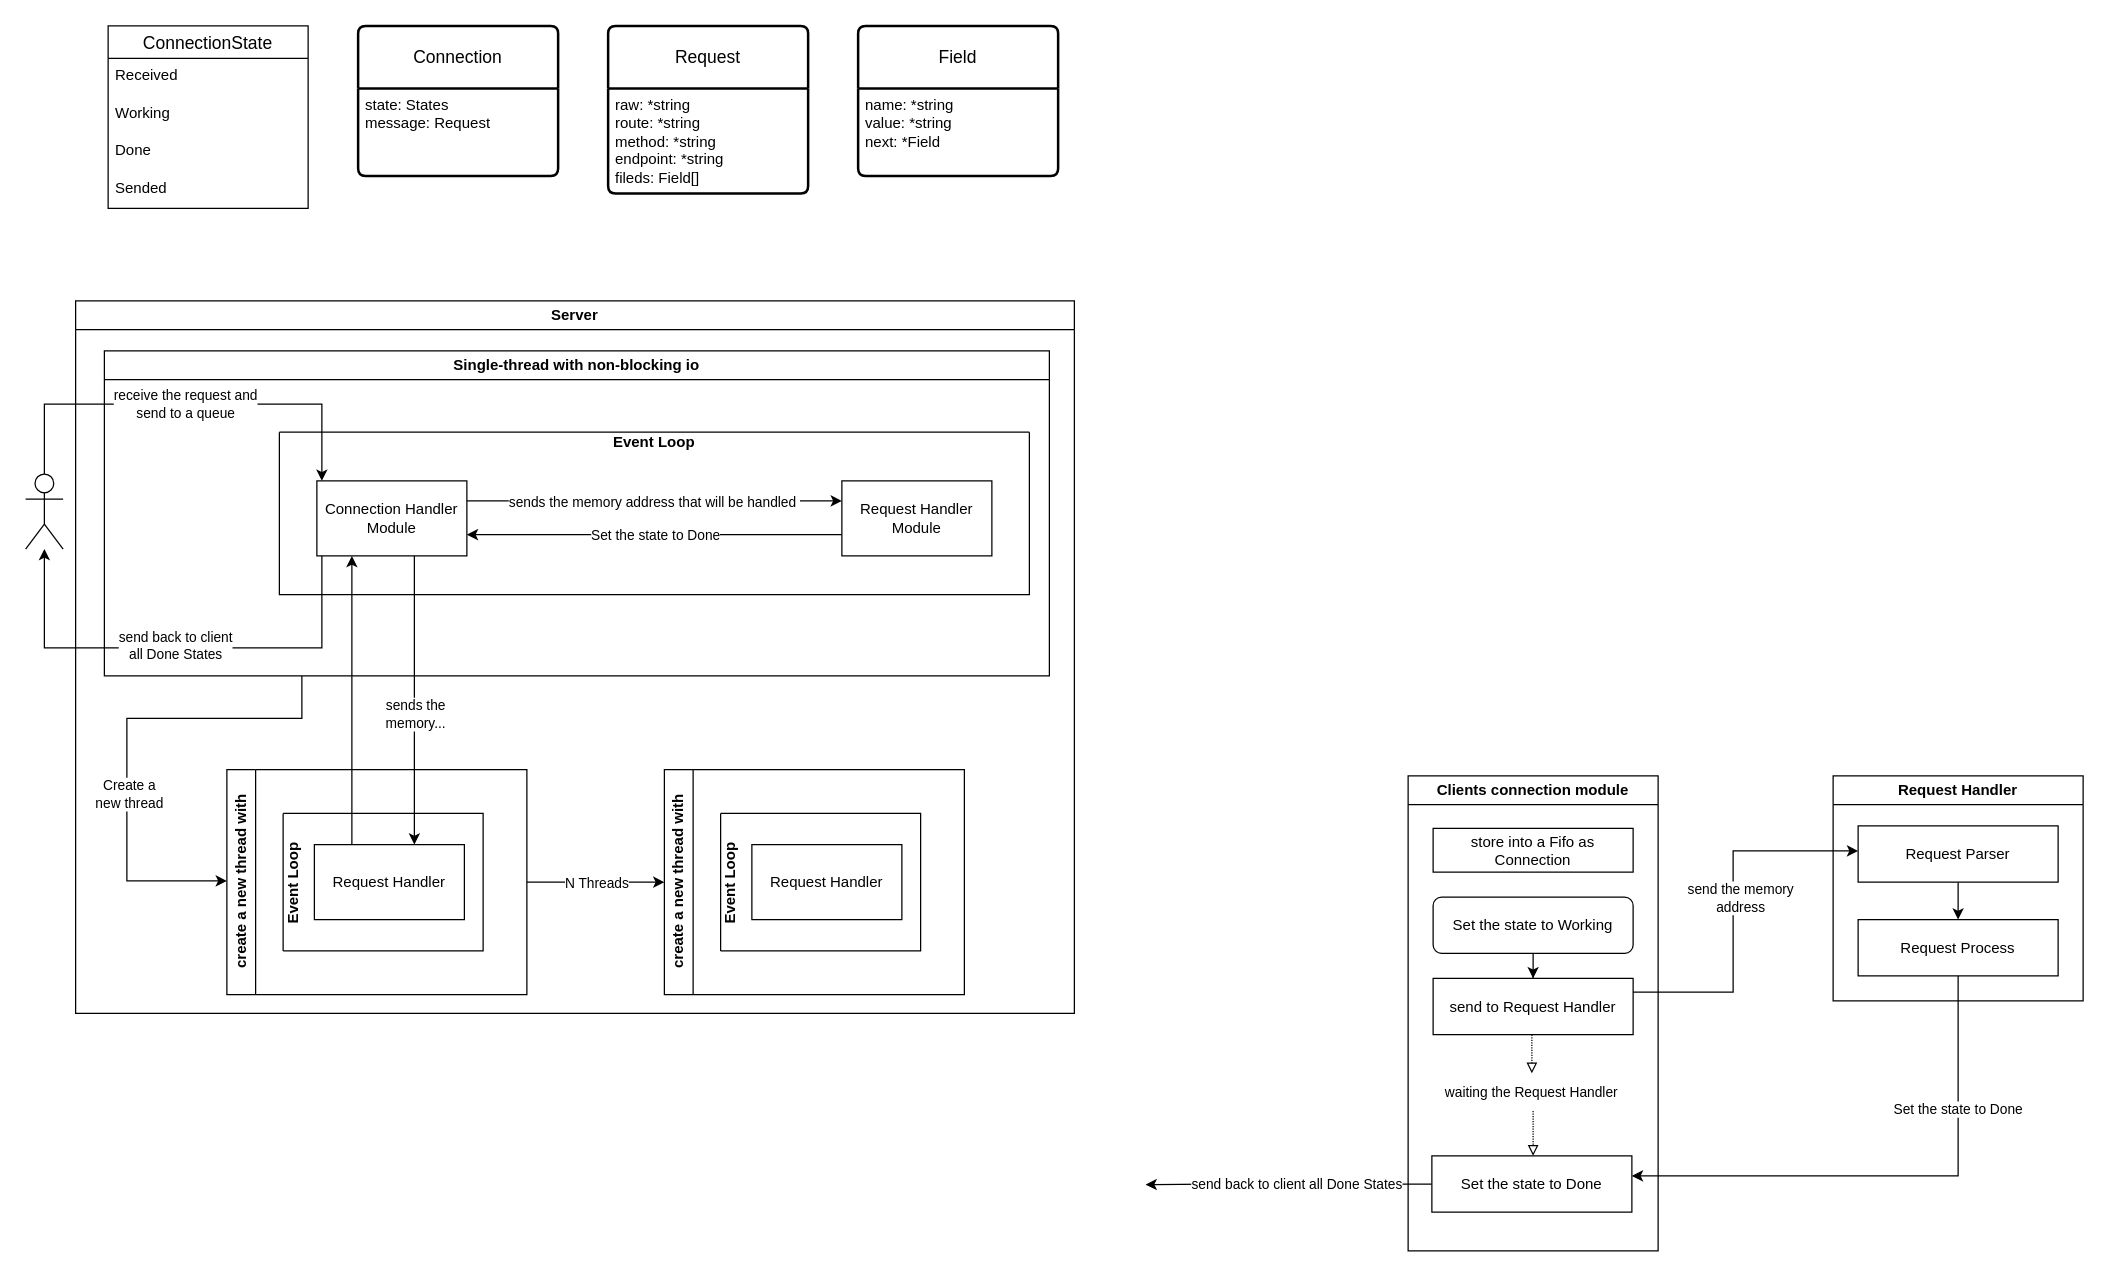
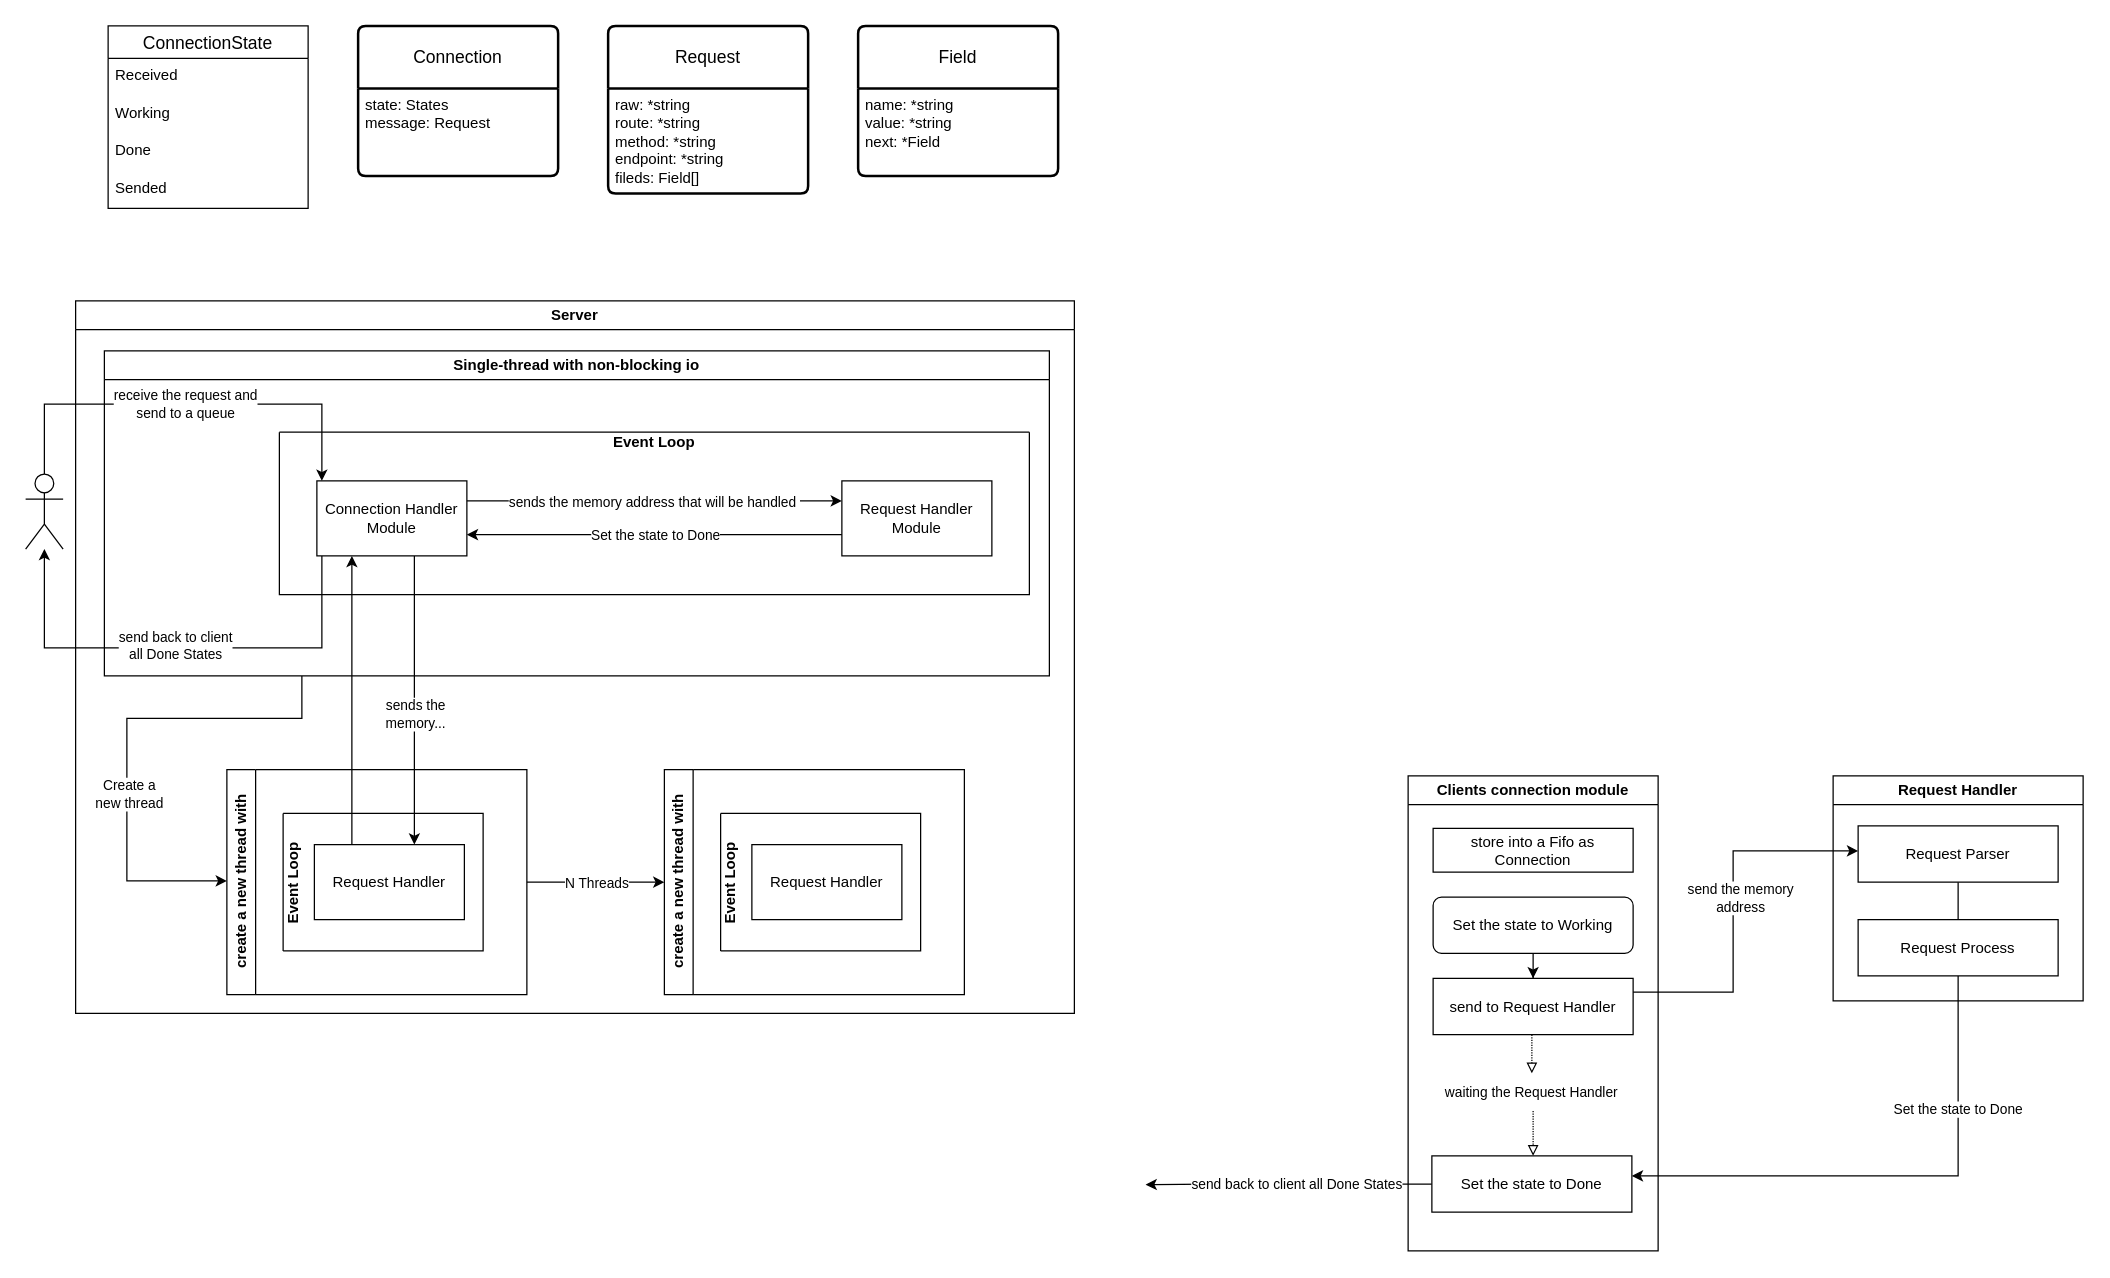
edge "Request Parser" -> "Request Process": arrowhead classic -> none
